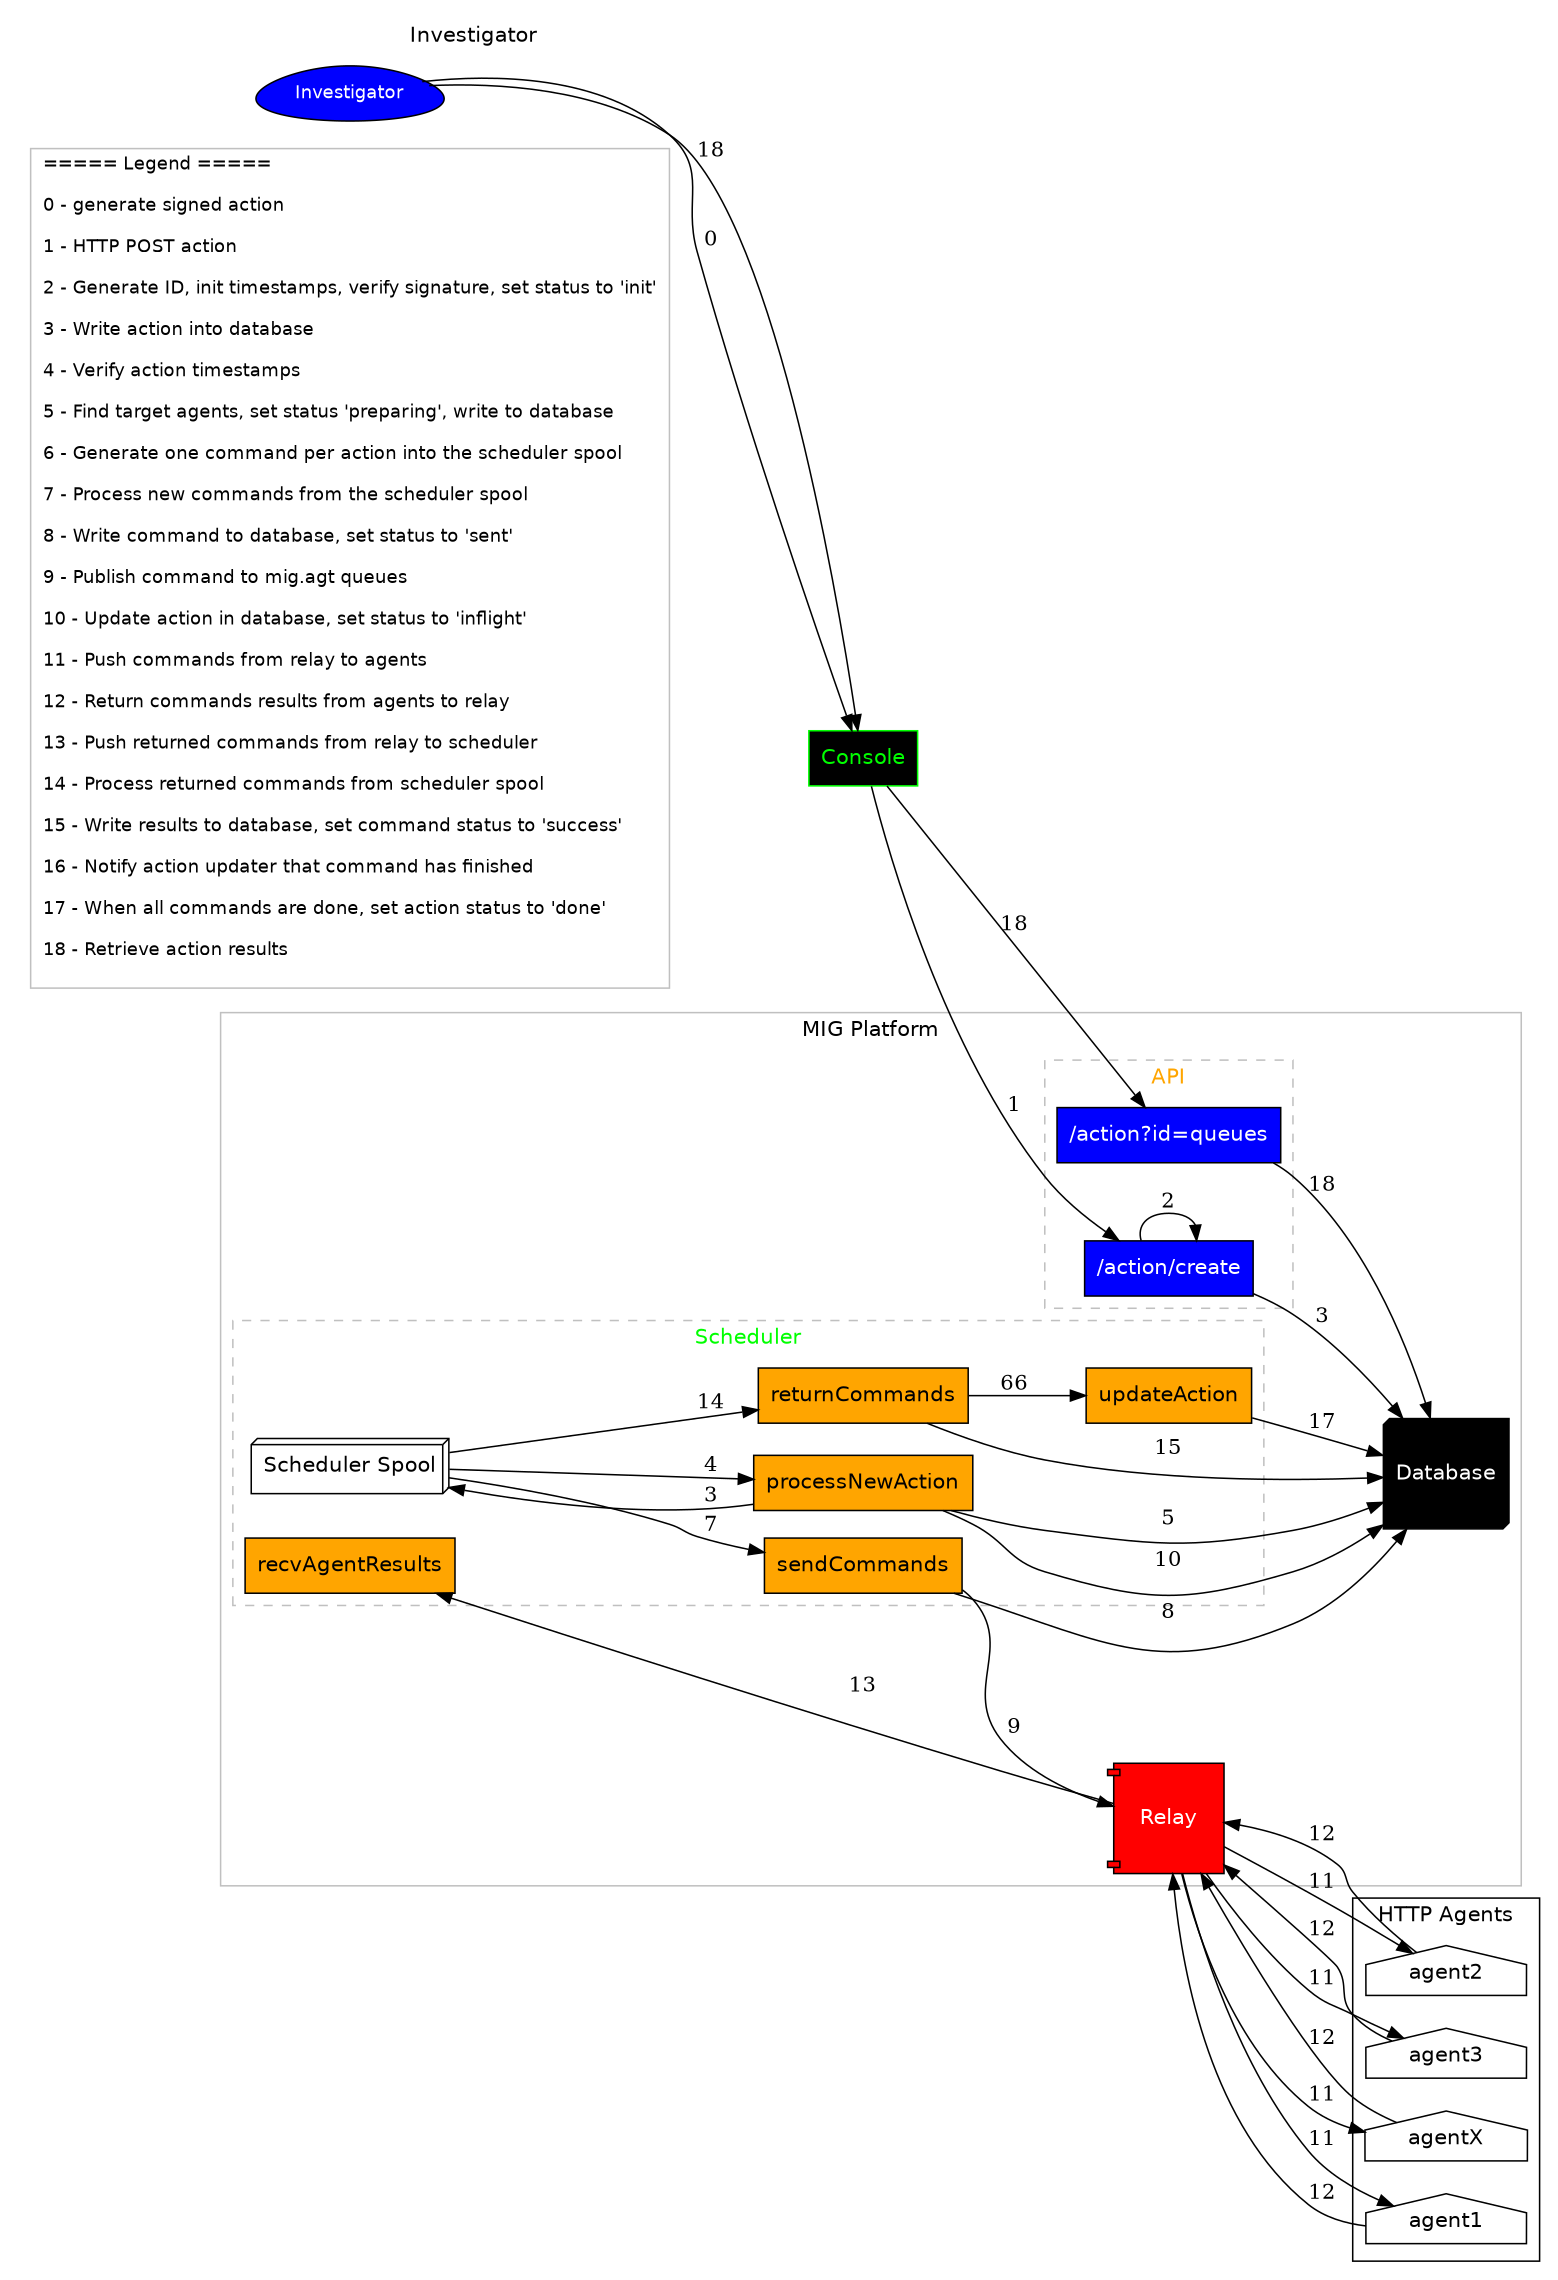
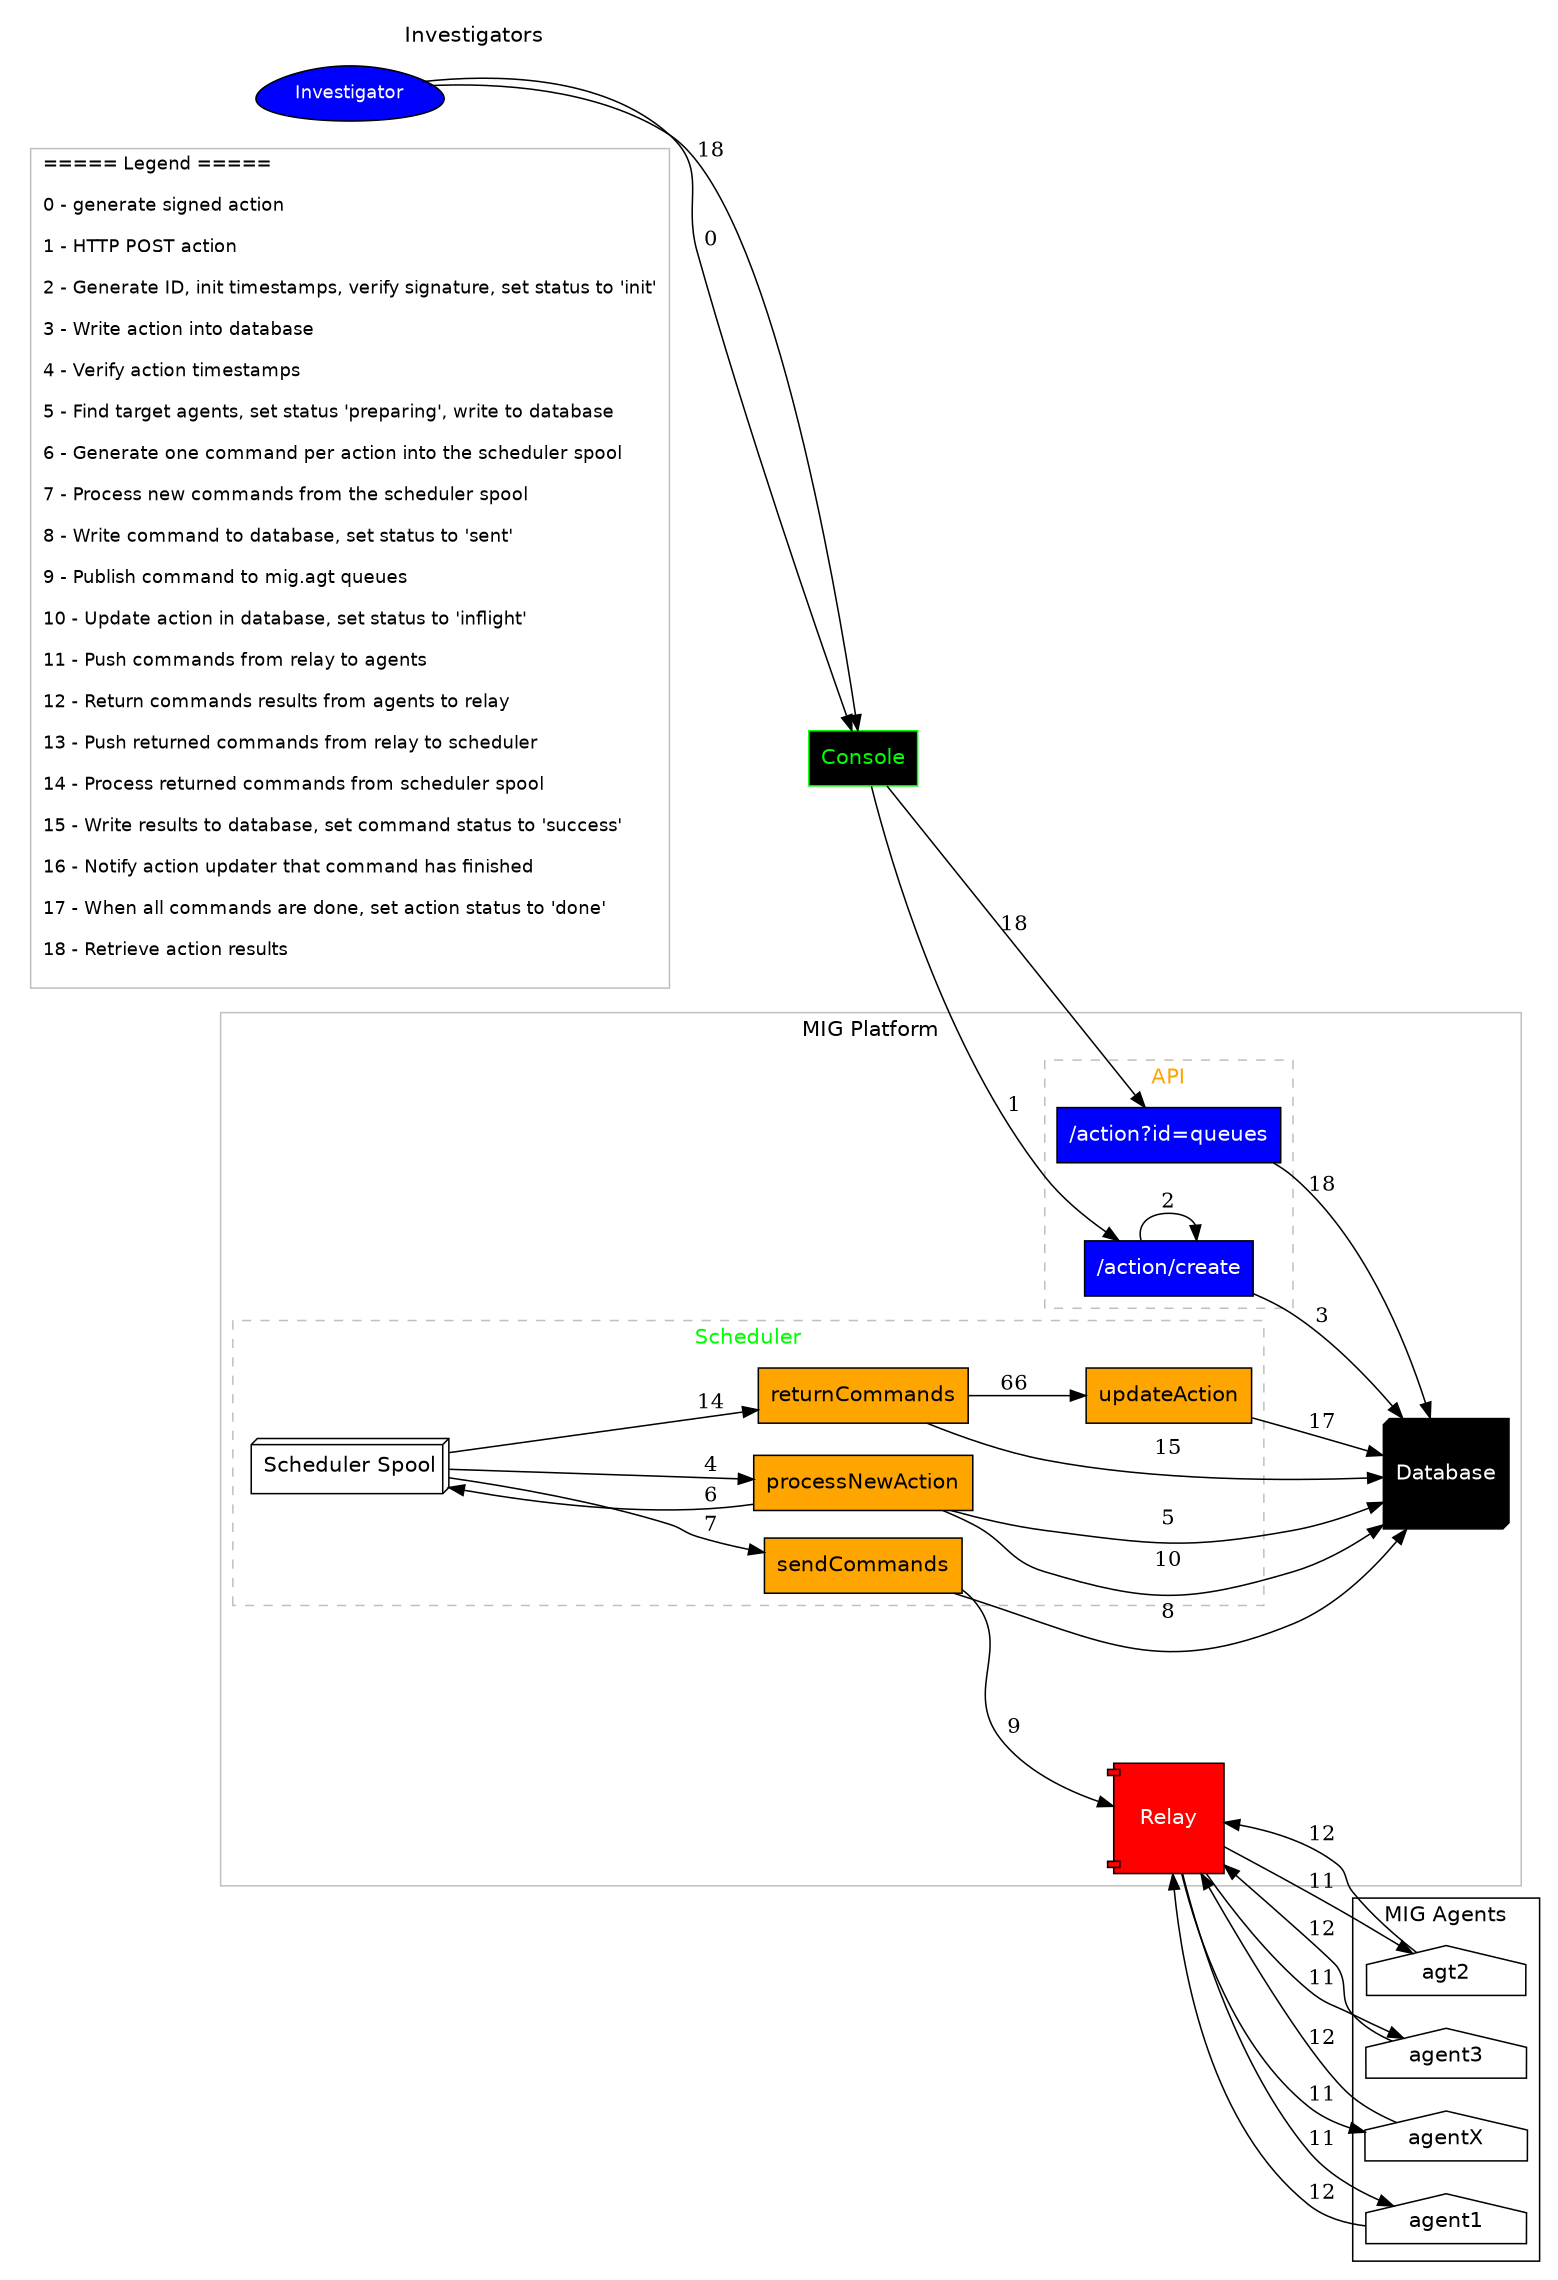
cluster "Investigator": label "Investigator" -> "Investigators"
edge "processNewAction" -> "Scheduler Spool": label "3" -> "6"
node "recvAgentResults": removed
cluster "HTTP Agents": label "HTTP Agents" -> "MIG Agents"
node "agent2": label "agent2" -> "agt2"
